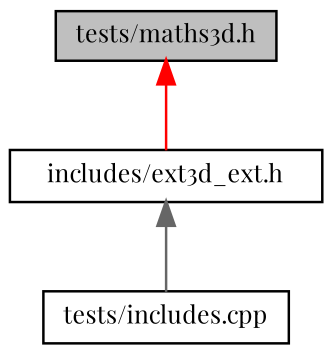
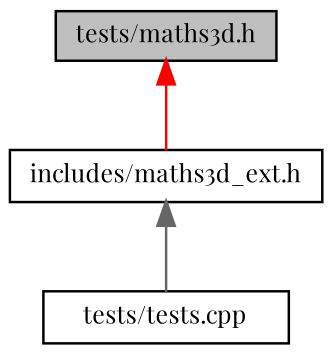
node "includes/ext3d_ext.h": label "includes/ext3d_ext.h" -> "includes/maths3d_ext.h"
node "tests/includes.cpp": label "tests/includes.cpp" -> "tests/tests.cpp"
